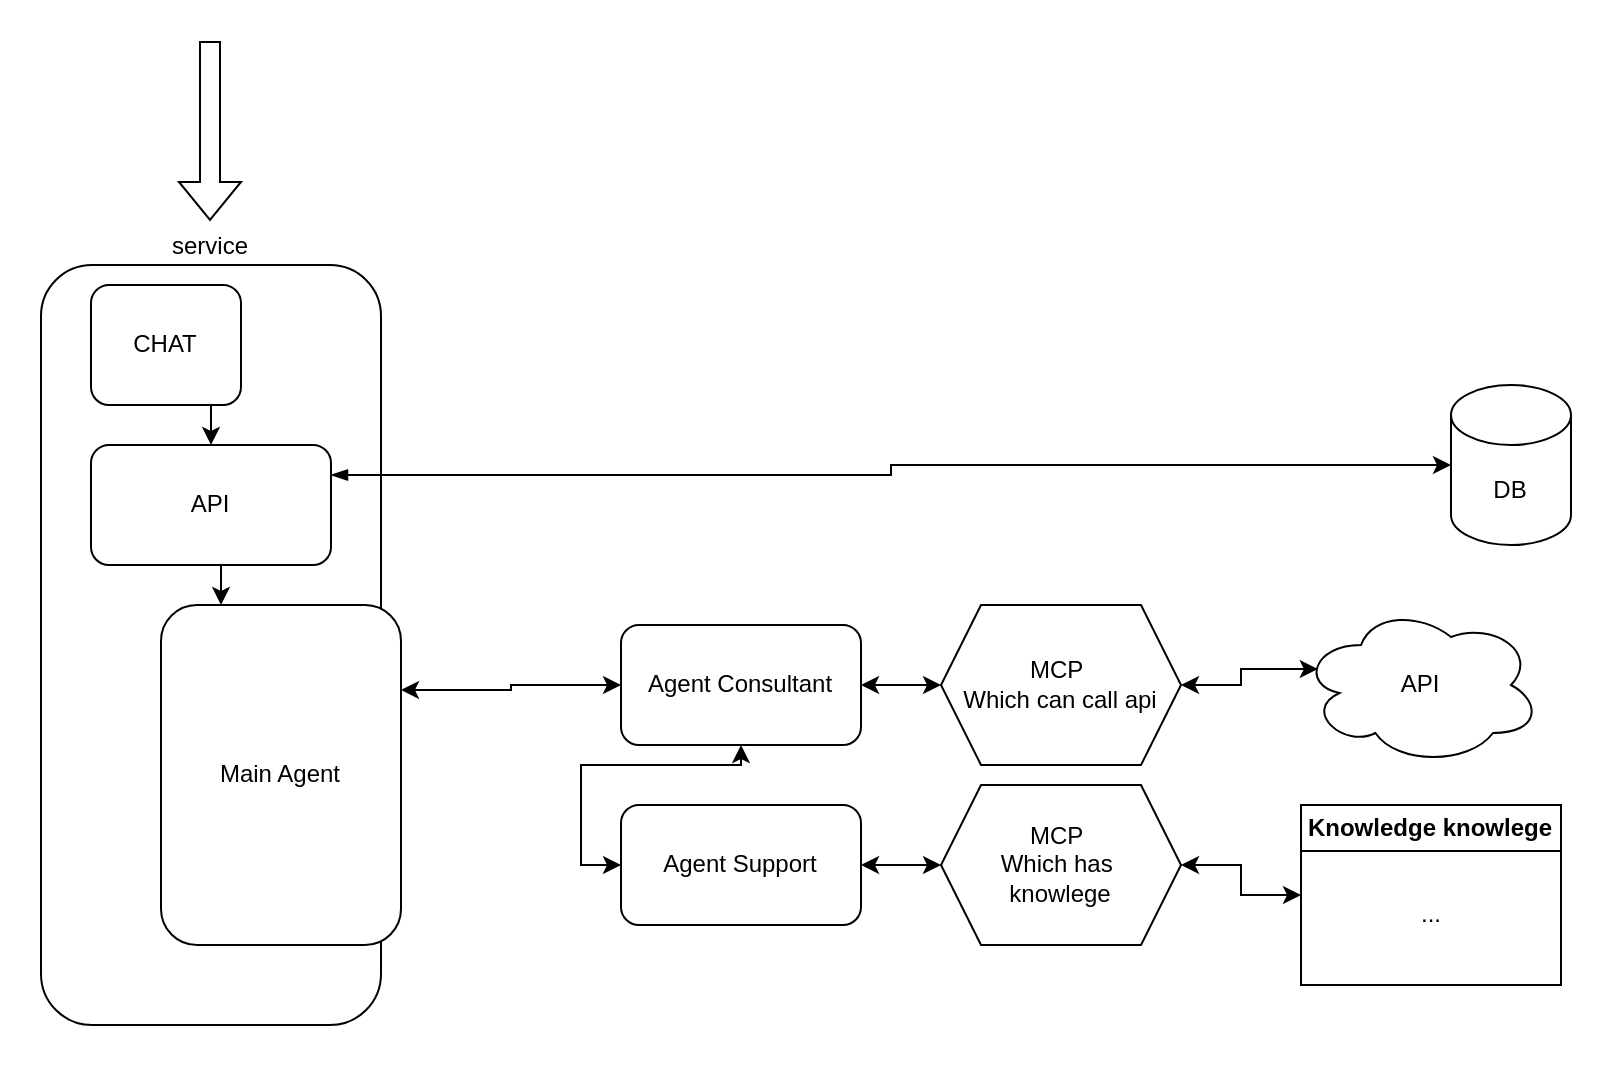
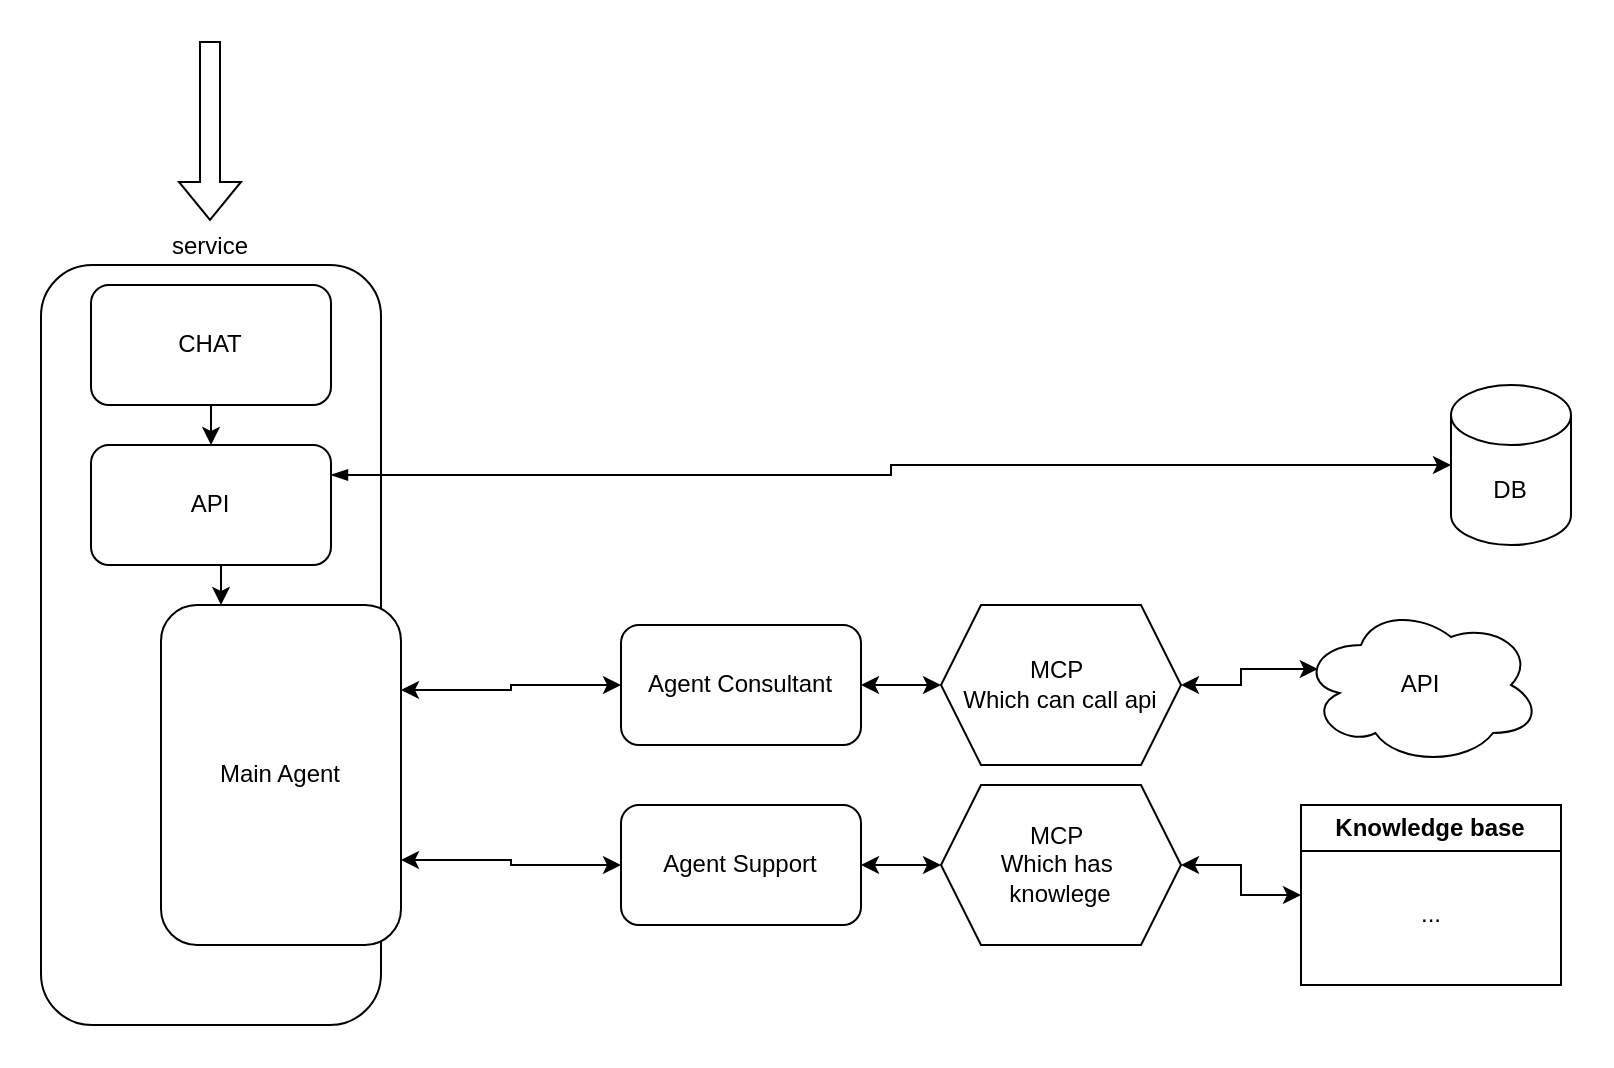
node "CHAT": size 150x120 -> 240x120
edge "Agent Consultant" -- "Agent Support": now "Main Agent" -- "Agent Support"
node "Knowledge knowlege": label "Knowledge knowlege" -> "Knowledge base"
